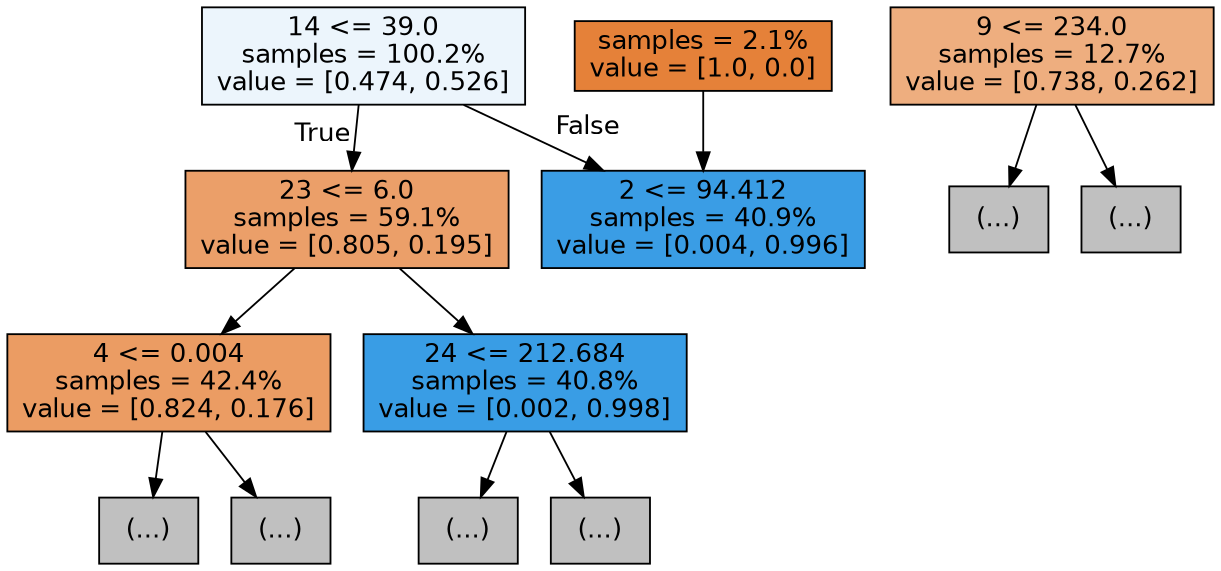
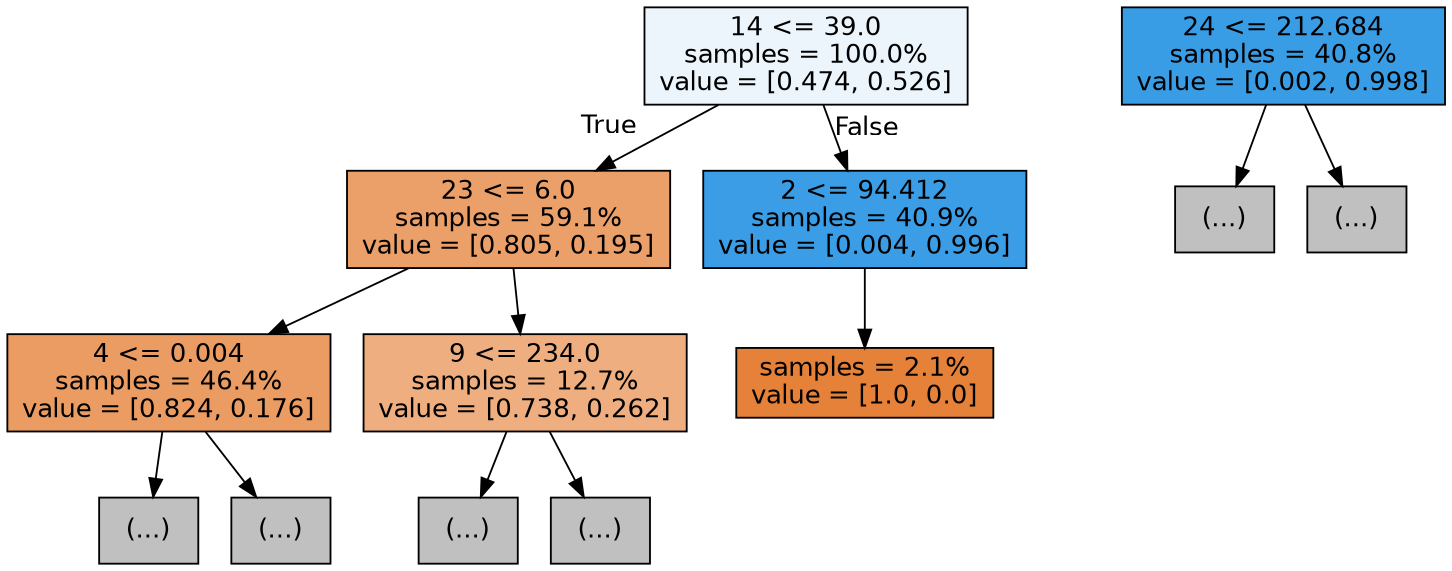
node "14 <= 39.0 samples = 100.2% value = [0.474, 0.526]": label "14 <= 39.0 samples = 100.2% value = [0.474, 0.526]" -> "14 <= 39.0 samples = 100.0% value = [0.474, 0.526]"
edge "samples = 2.1% value = [1.0, 0.0]" -> "2 <= 94.412 samples = 40.9% value = [0.004, 0.996]": reversed
edge "23 <= 6.0 samples = 59.1% value = [0.805, 0.195]" -> "24 <= 212.684 samples = 40.8% value = [0.002, 0.998]": now "23 <= 6.0 samples = 59.1% value = [0.805, 0.195]" -> "9 <= 234.0 samples = 12.7% value = [0.738, 0.262]"
node "4 <= 0.004 samples = 42.4% value = [0.824, 0.176]": label "4 <= 0.004 samples = 42.4% value = [0.824, 0.176]" -> "4 <= 0.004 samples = 46.4% value = [0.824, 0.176]"
